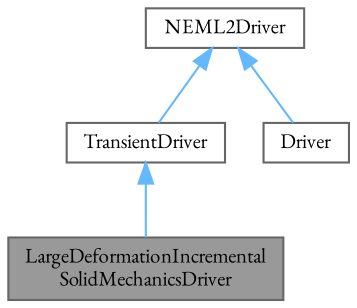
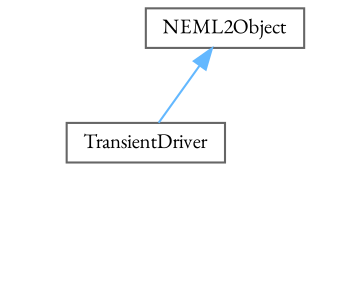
node "NEML2Driver": label "NEML2Driver" -> "NEML2Object"
node "Driver": removed
node "LargeDeformationIncremental SolidMechanicsDriver": removed
